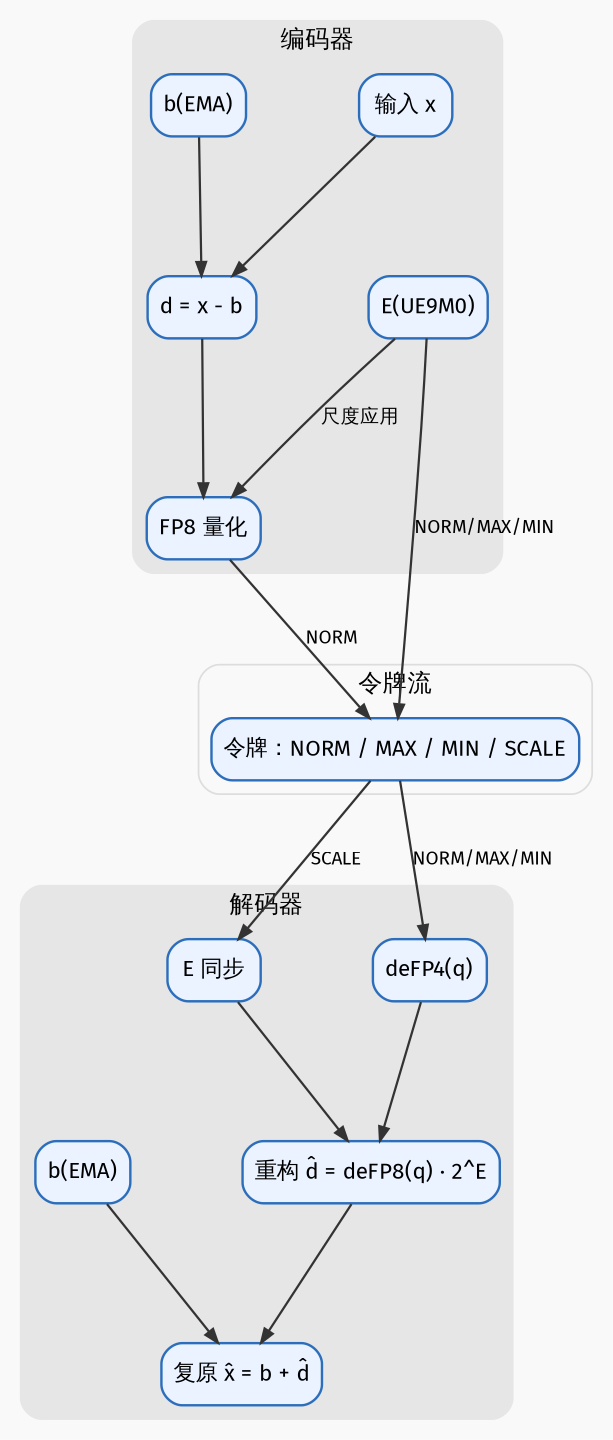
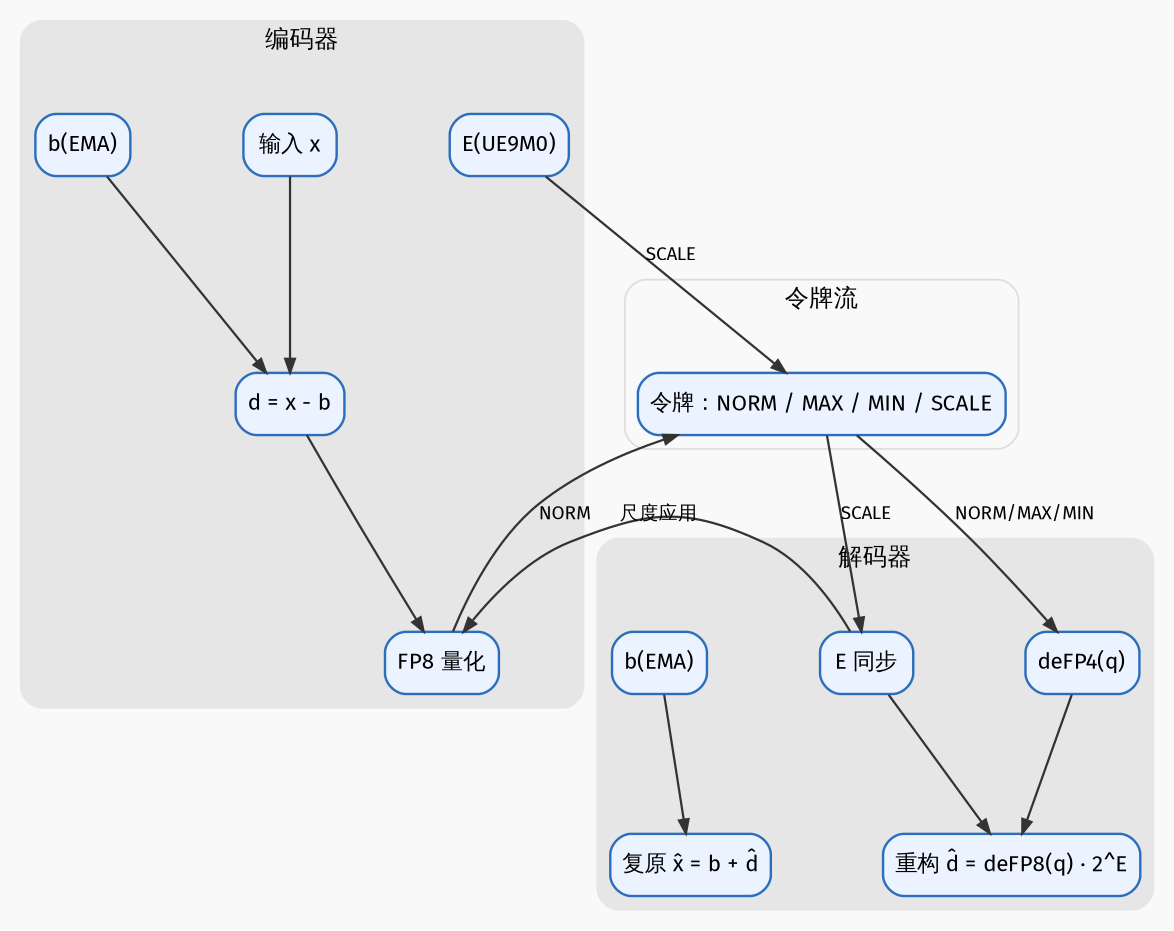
edge "E(UE9M0)" -> "FP8 量化": now "E 同步" -> "FP8 量化"
edge "E(UE9M0)" -> "令牌：NORM / MAX / MIN / SCALE": label "NORM/MAX/MIN" -> "SCALE"
edge "重构 d̂ = deFP8(q) · 2^E" -> "复原 x̂ = b + d̂": removed
